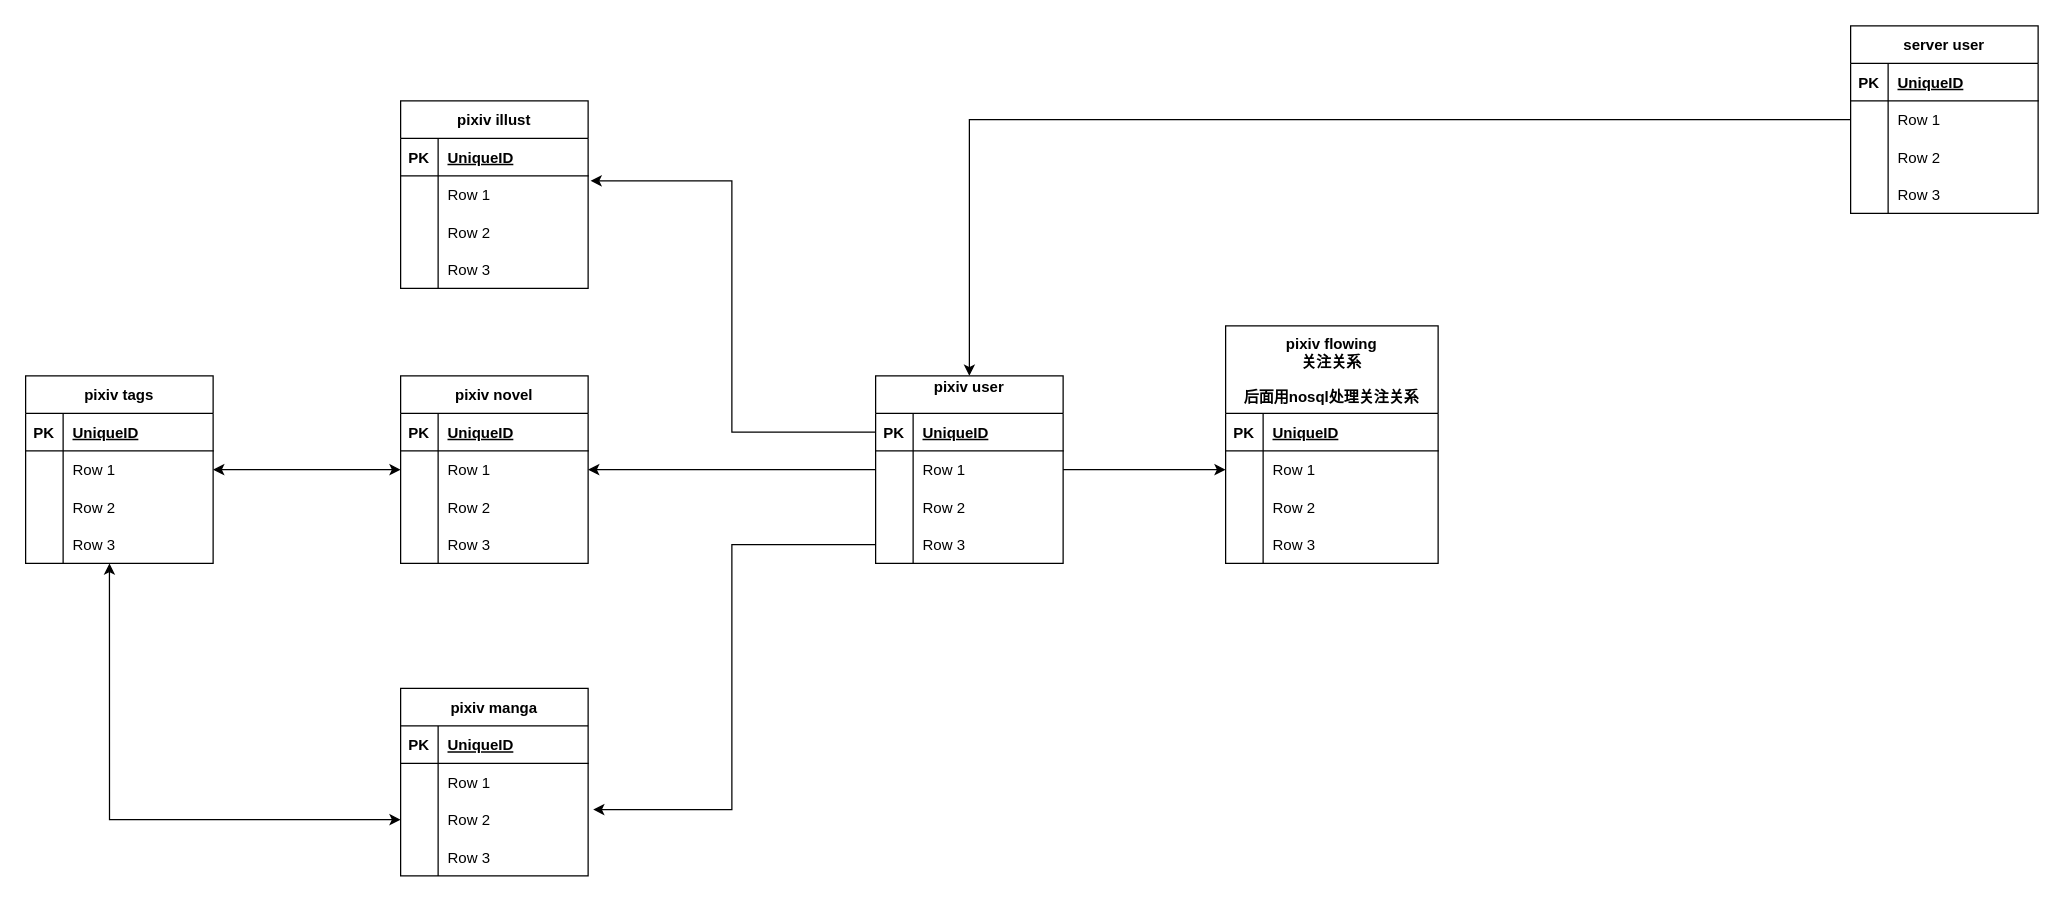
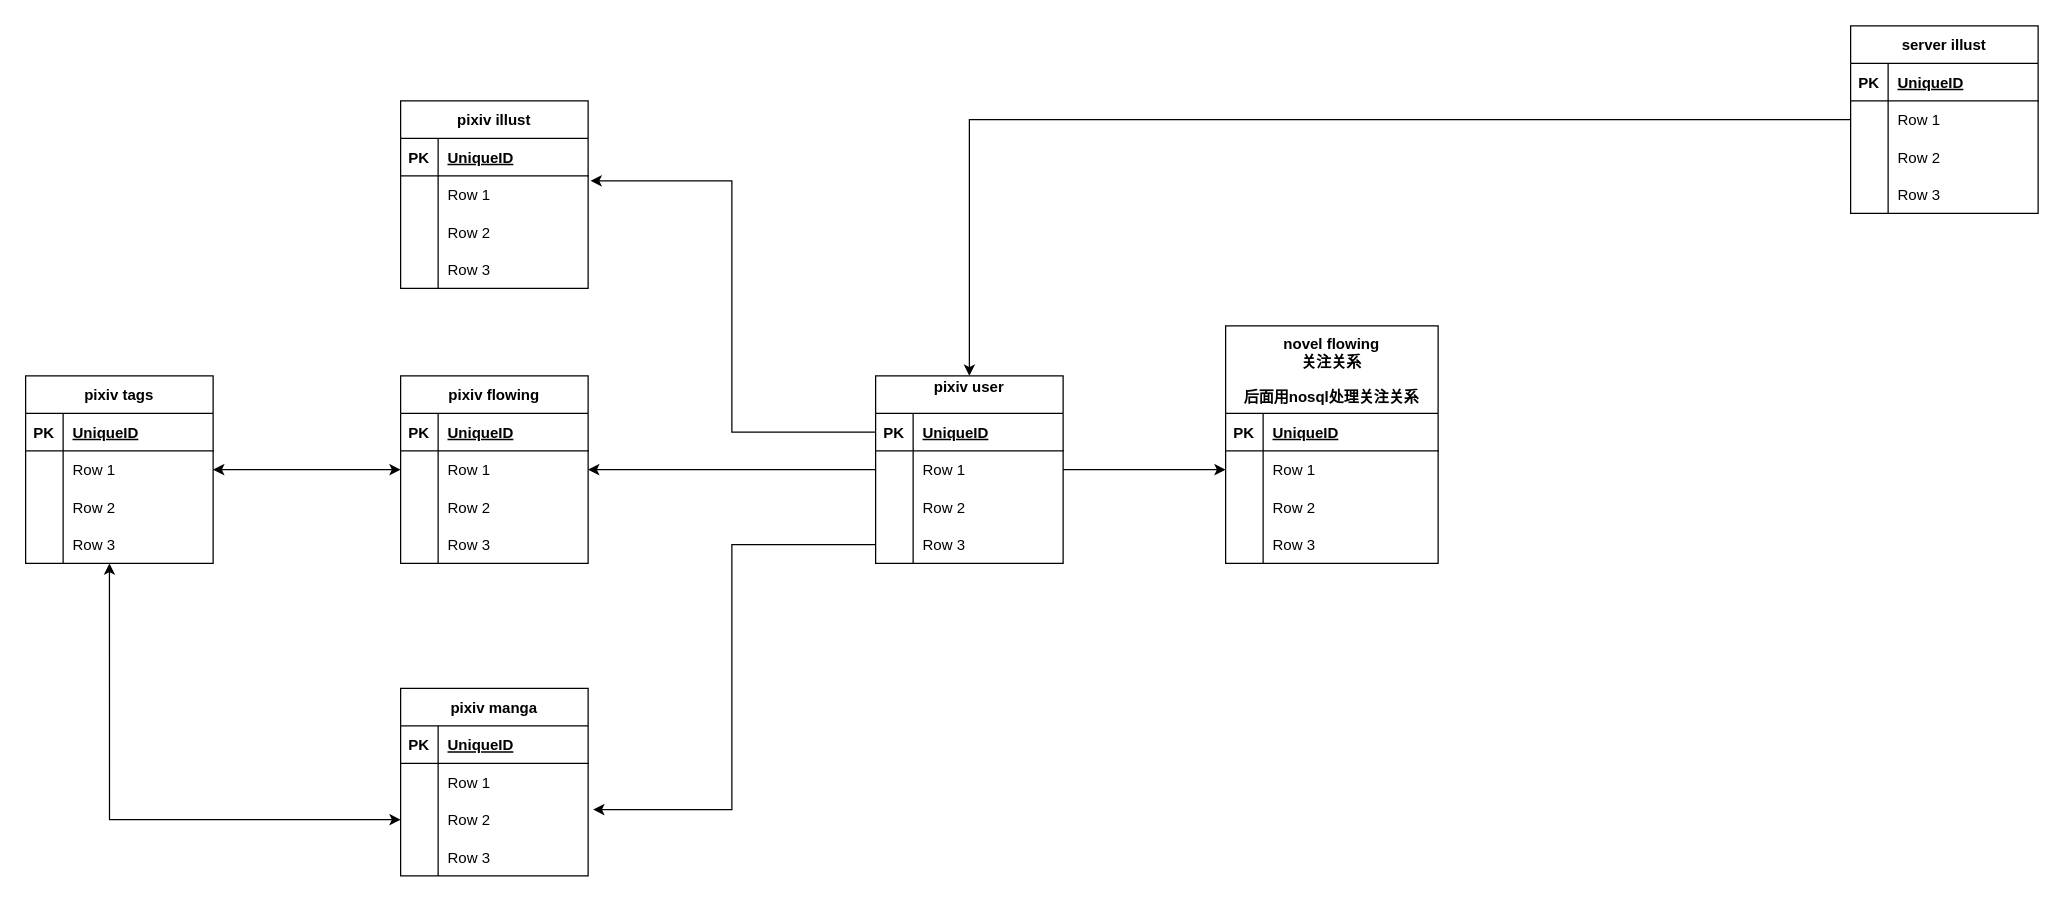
node "server user": label "server user" -> "server illust"
node "pixiv flowing 关注关系 后面用nosql处理关注关系": label "pixiv flowing 关注关系 后面用nosql处理关注关系" -> "novel flowing 关注关系 后面用nosql处理关注关系"
node "pixiv novel": label "pixiv novel" -> "pixiv flowing"
